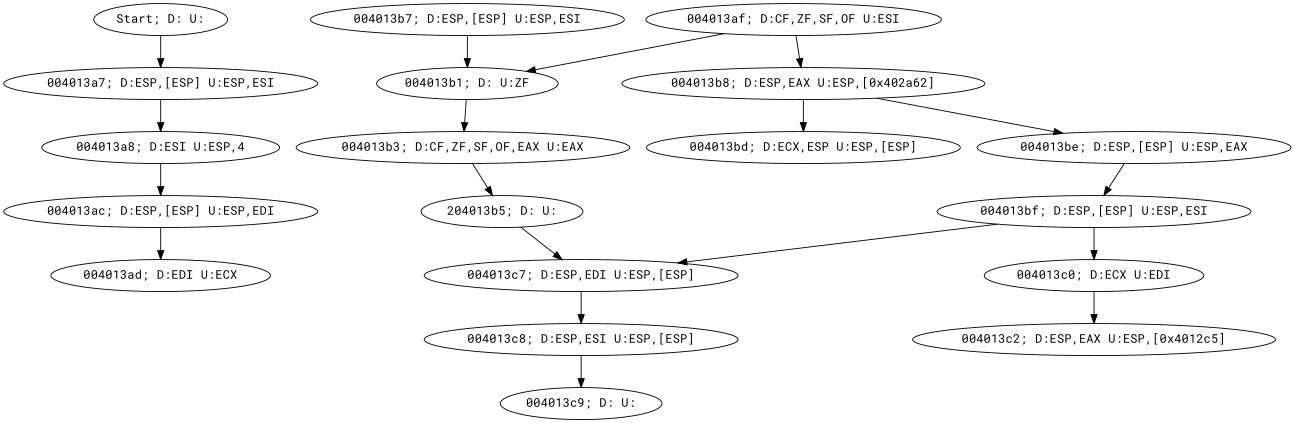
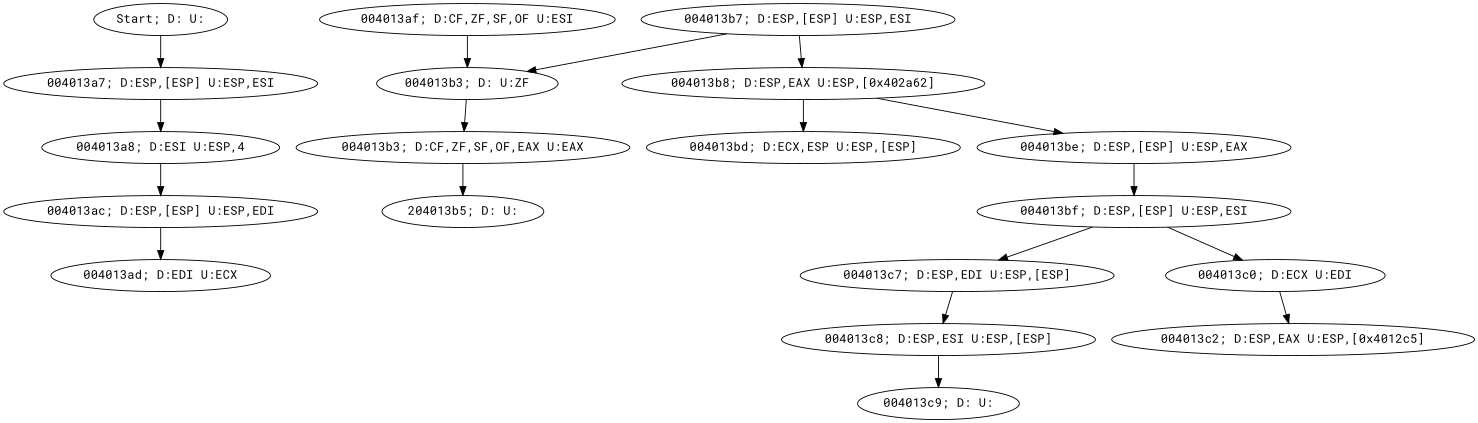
edge "004013af; D:CF,ZF,SF,OF U:ESI" -> "004013b8; D:ESP,EAX U:ESP,[0x402a62]": now "004013b7; D:ESP,[ESP] U:ESP,ESI" -> "004013b8; D:ESP,EAX U:ESP,[0x402a62]"
node "004013b1; D: U:ZF": label "004013b1; D: U:ZF" -> "004013b3; D: U:ZF"
edge "204013b5; D: U:" -> "004013c7; D:ESP,EDI U:ESP,[ESP]": removed
